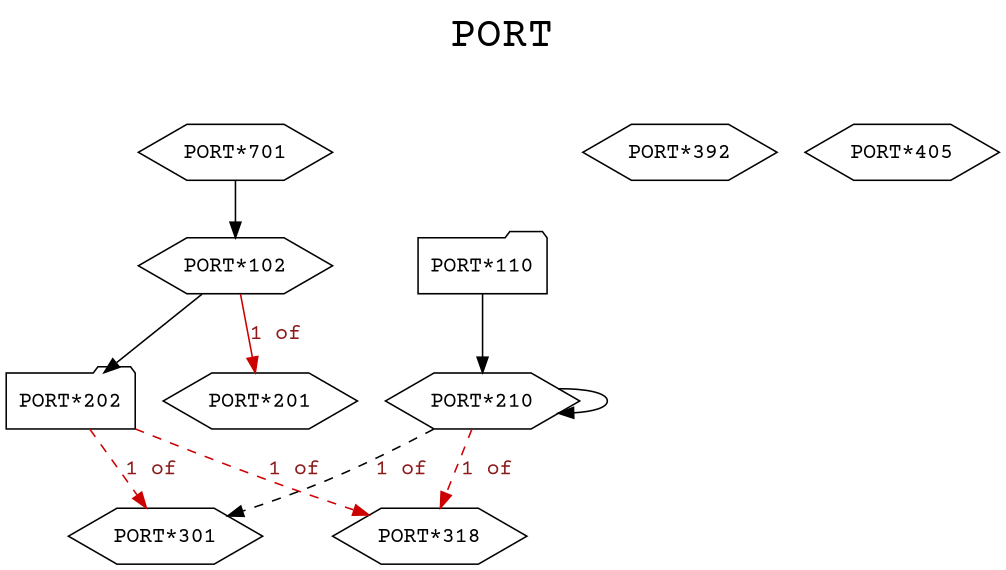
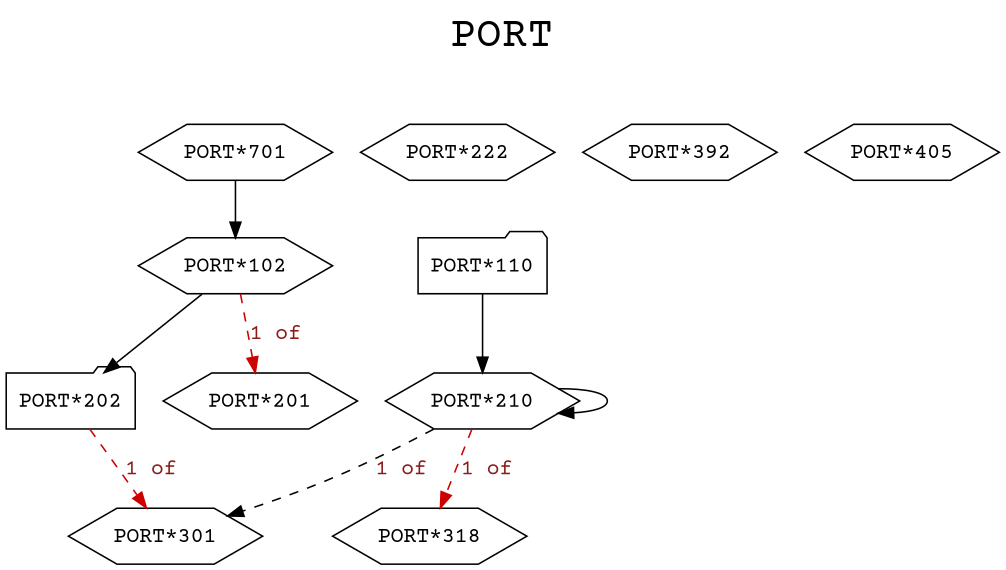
node "PORT*222": added
edge "PORT*102" -> "PORT*201": style solid -> dashed
edge "PORT*202" -> "PORT*318": removed, label "1 of"
